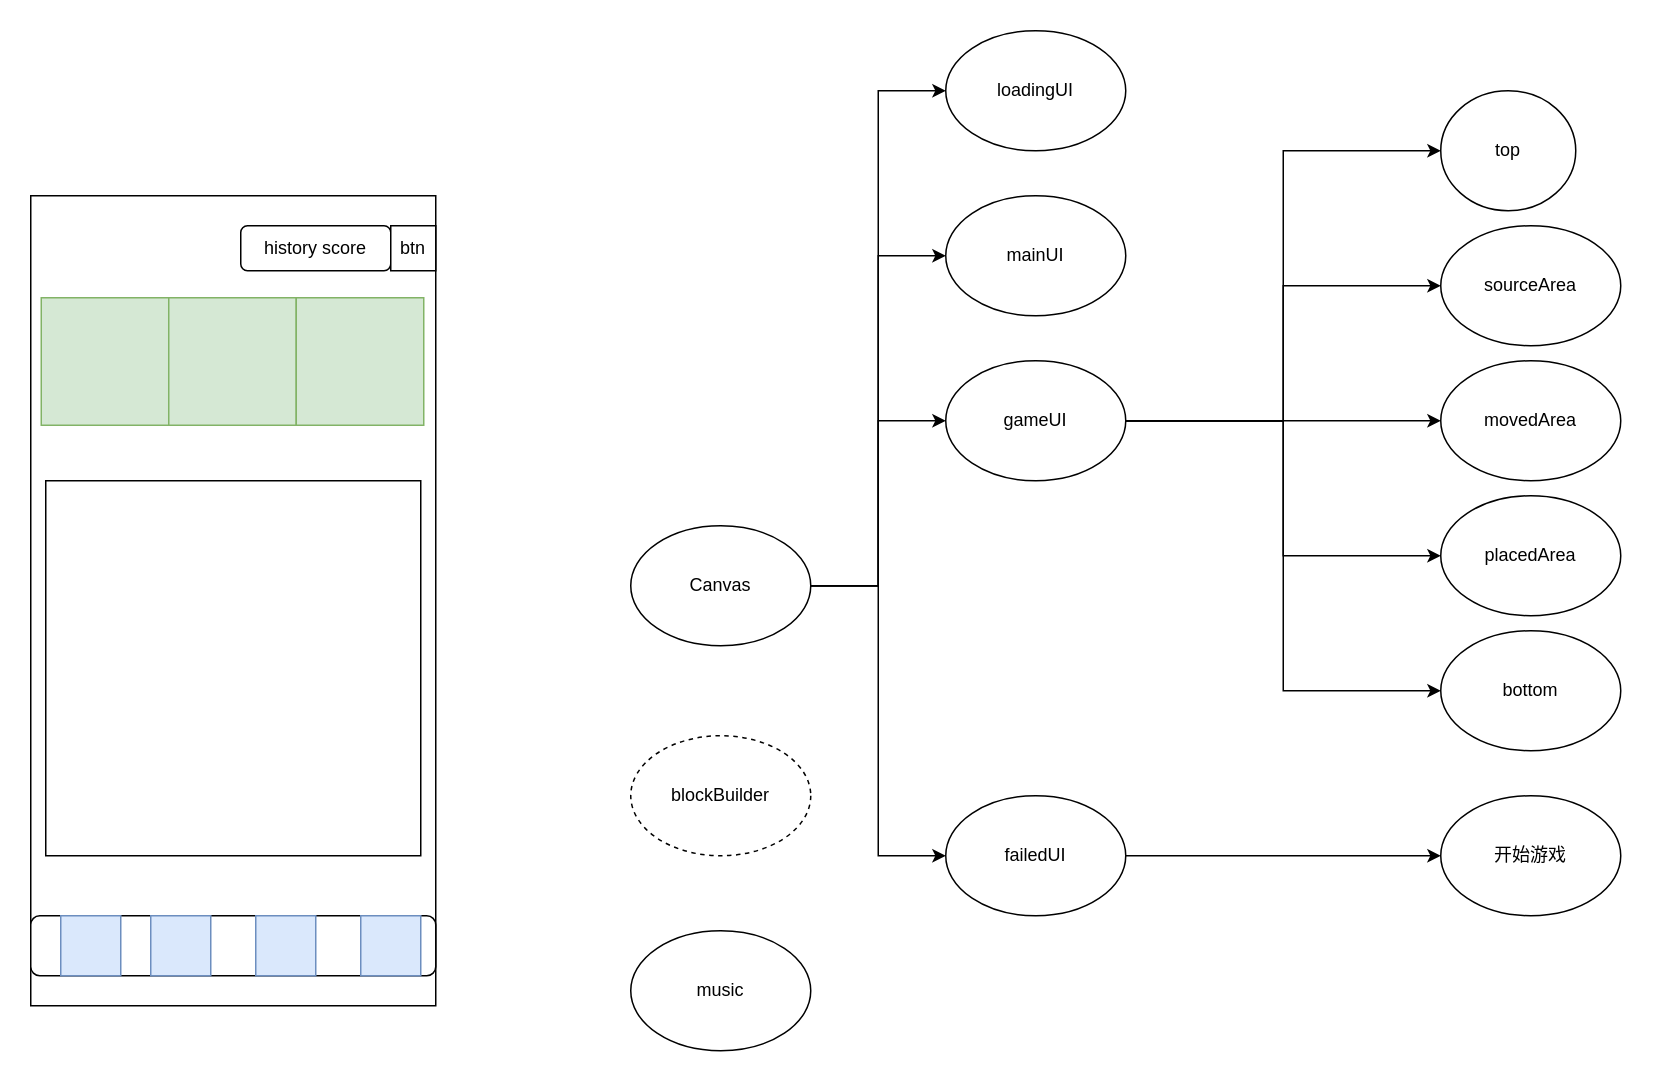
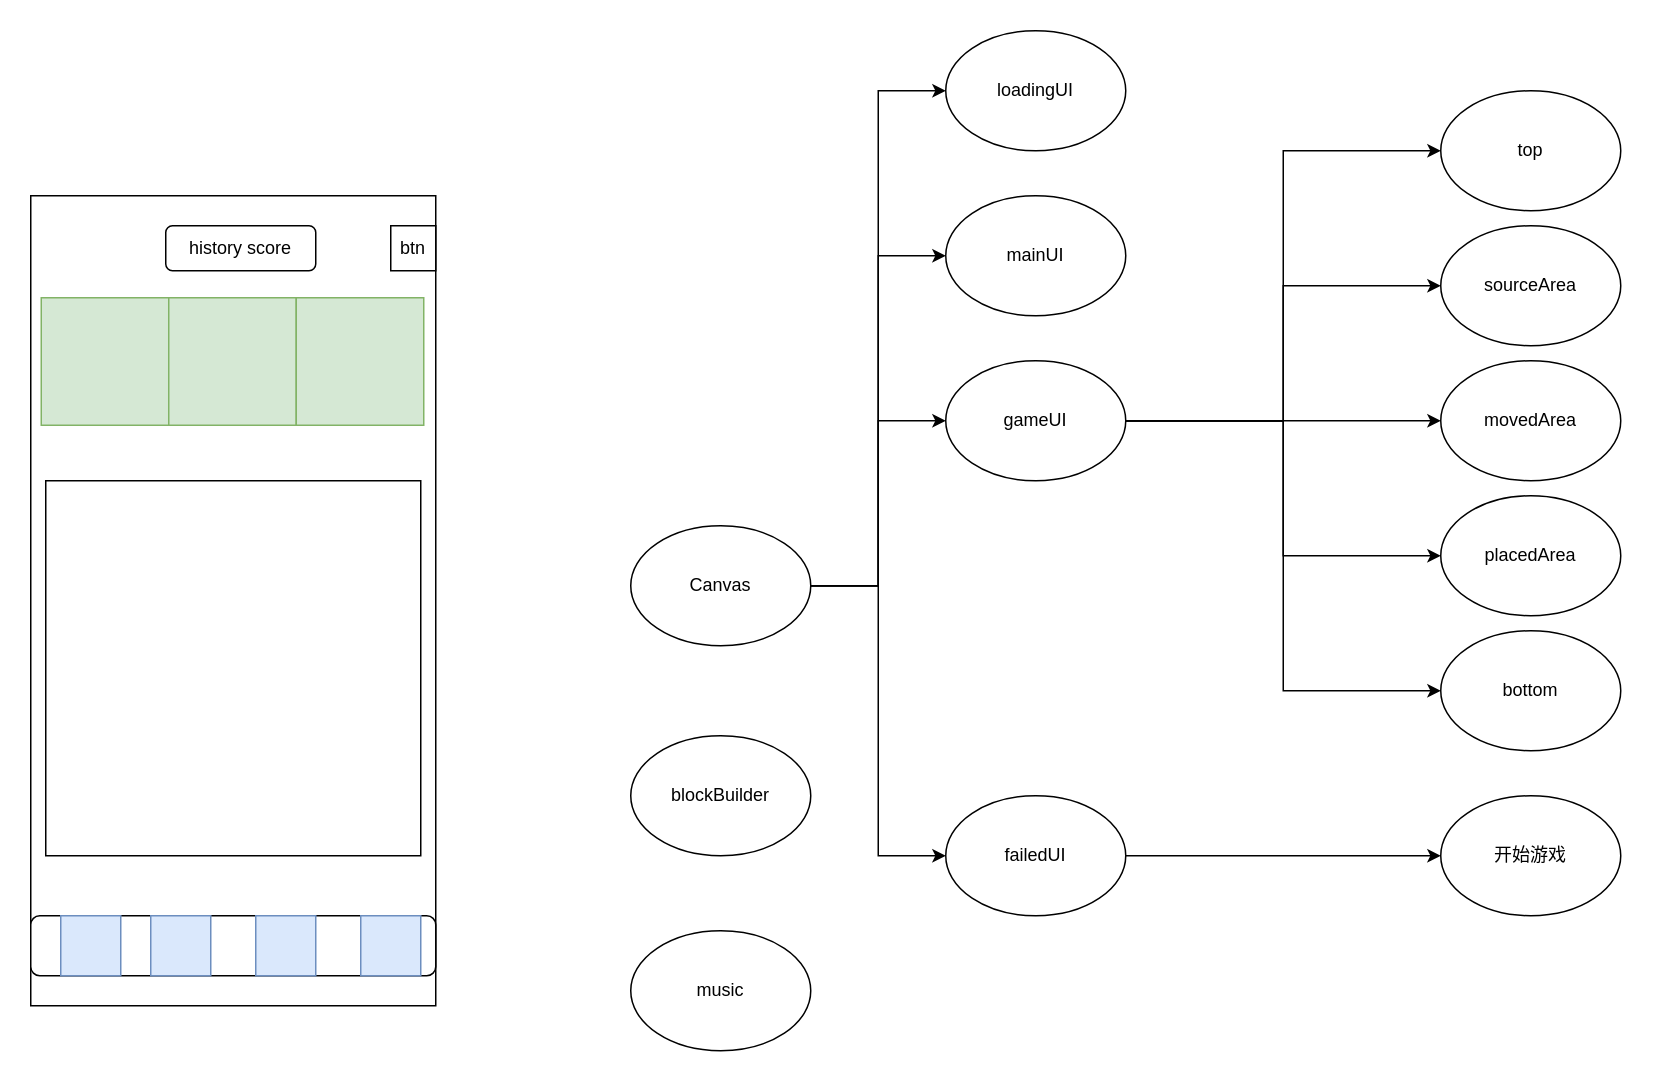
node "top": size 135x120 -> 180x120
node "history score": moved (316, 248) -> (241, 248)
node "blockBuilder": style dashed -> solid
